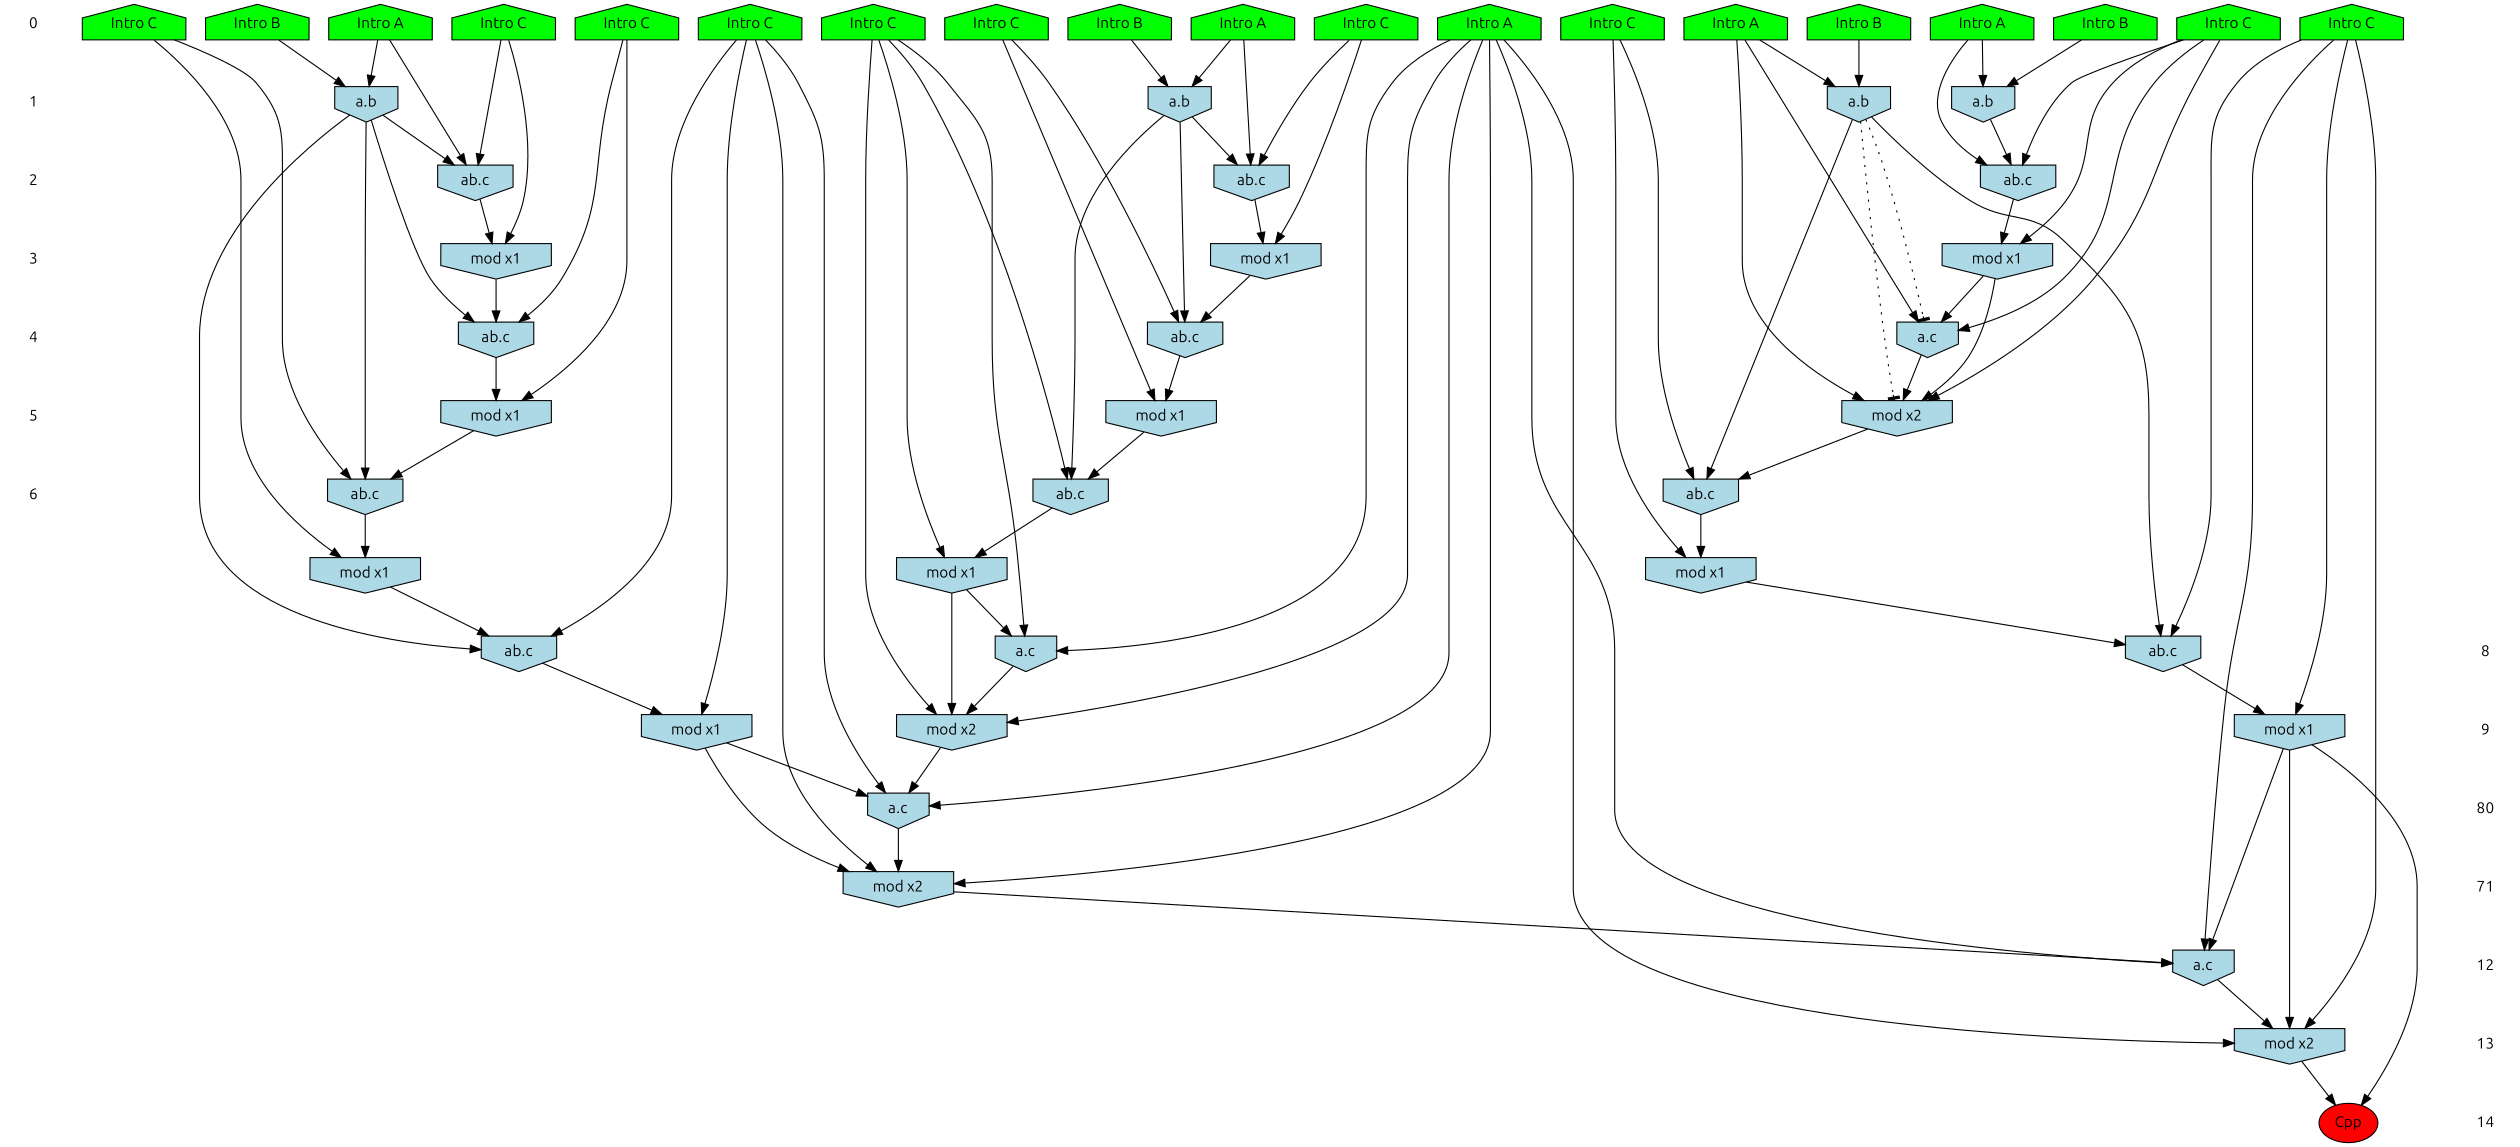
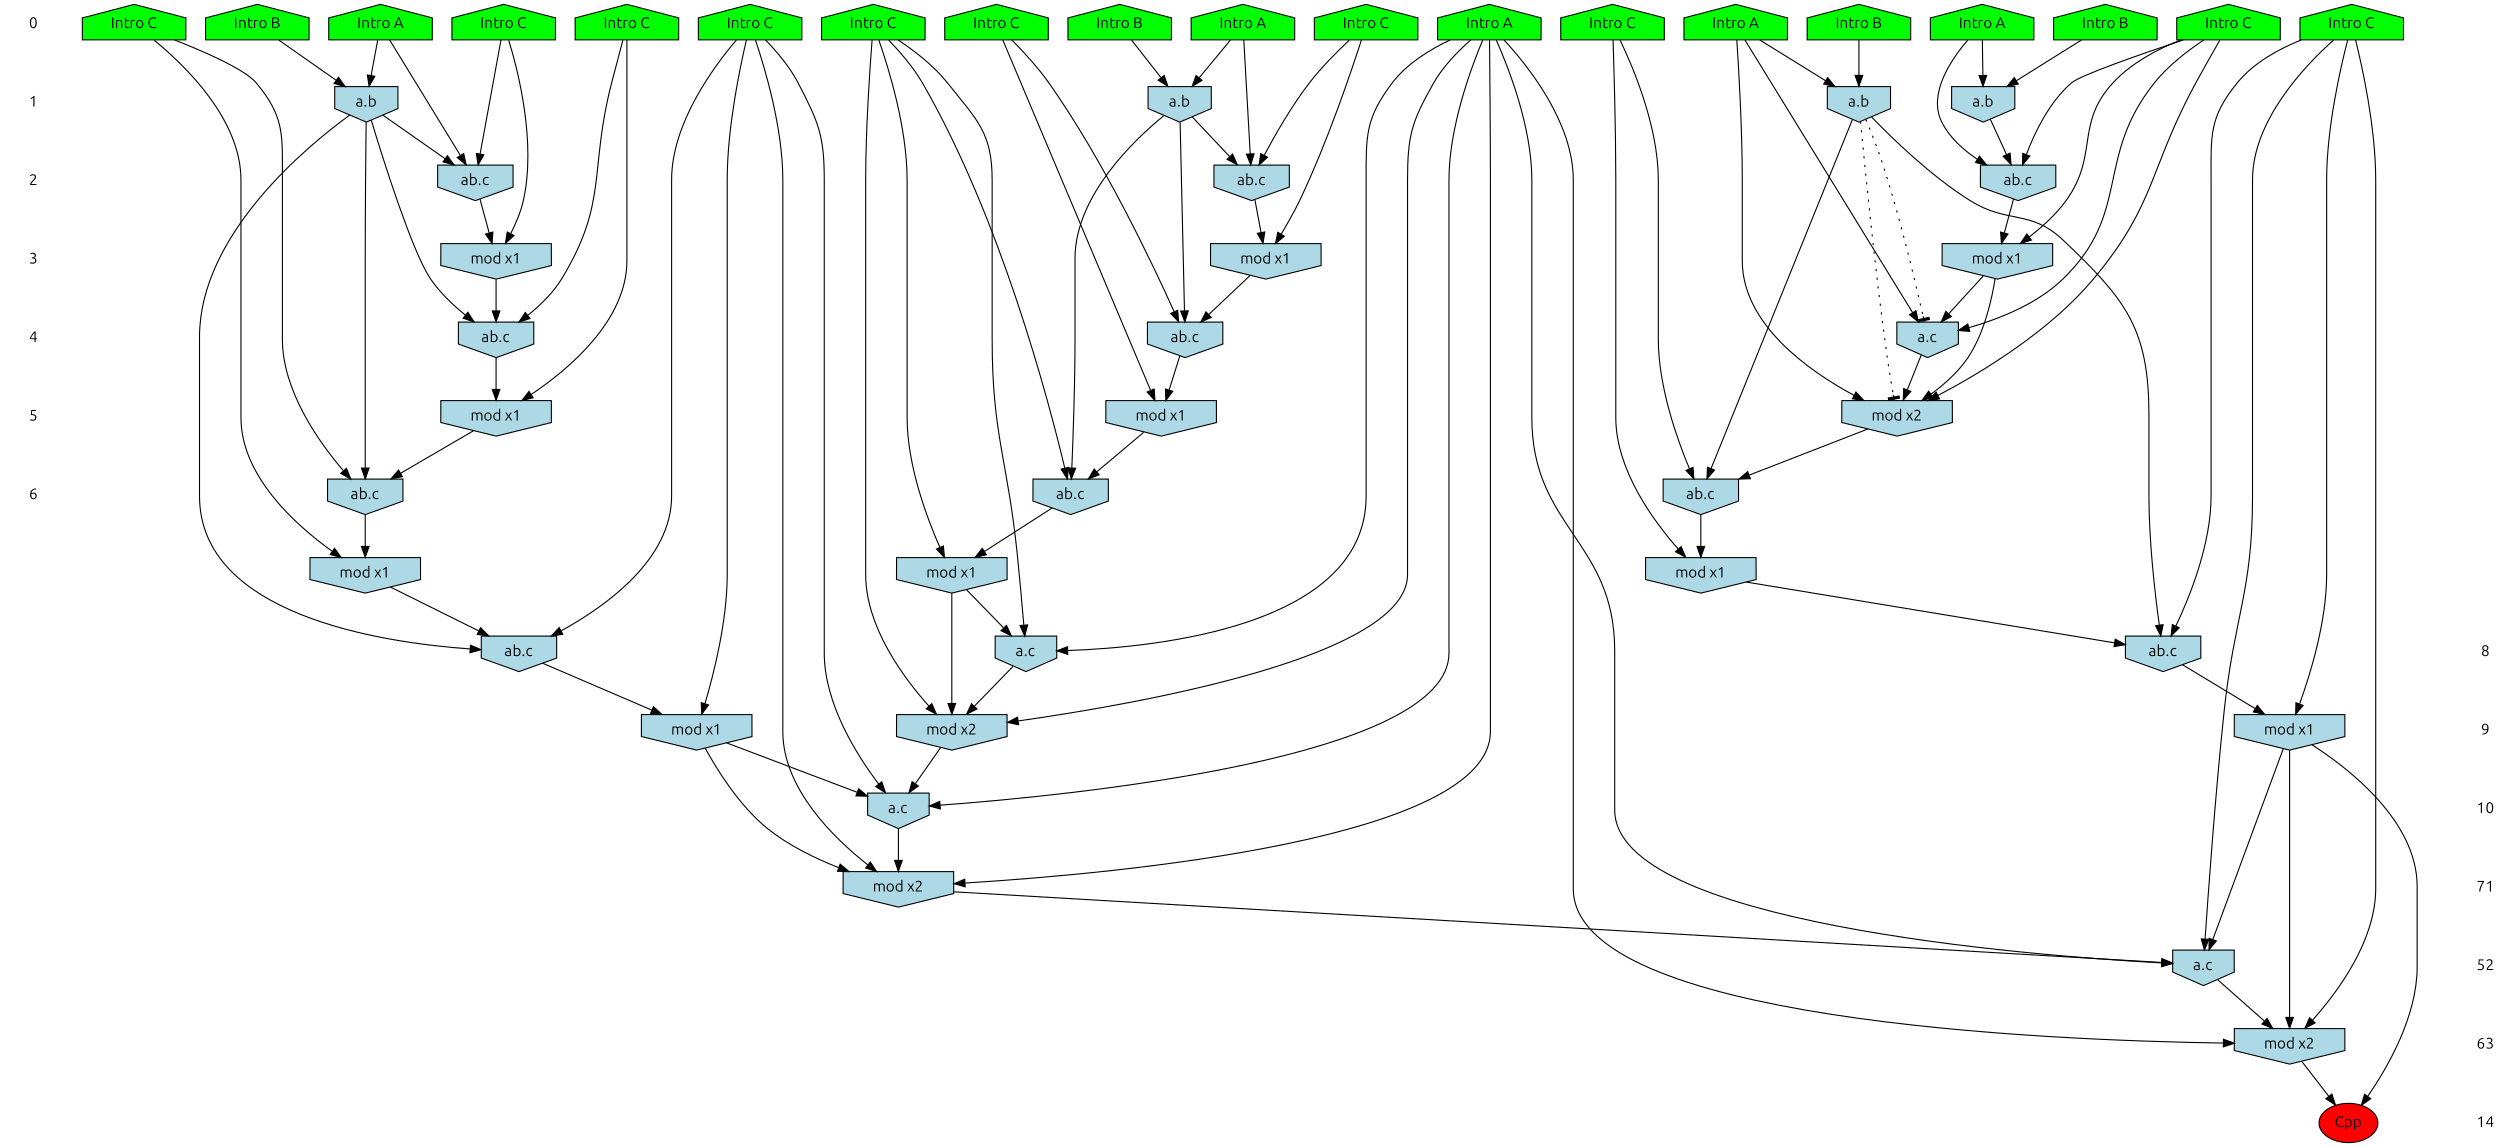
node "80": label "80" -> "10"
node "12": label "12" -> "52"
node "13": label "13" -> "63"
